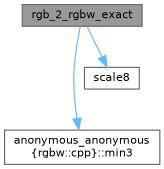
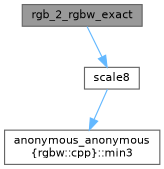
edge "rgb_2_rgbw_exact" -> "anonymous_anonymous {rgbw::cpp}::min3": now "scale8" -> "anonymous_anonymous {rgbw::cpp}::min3"
